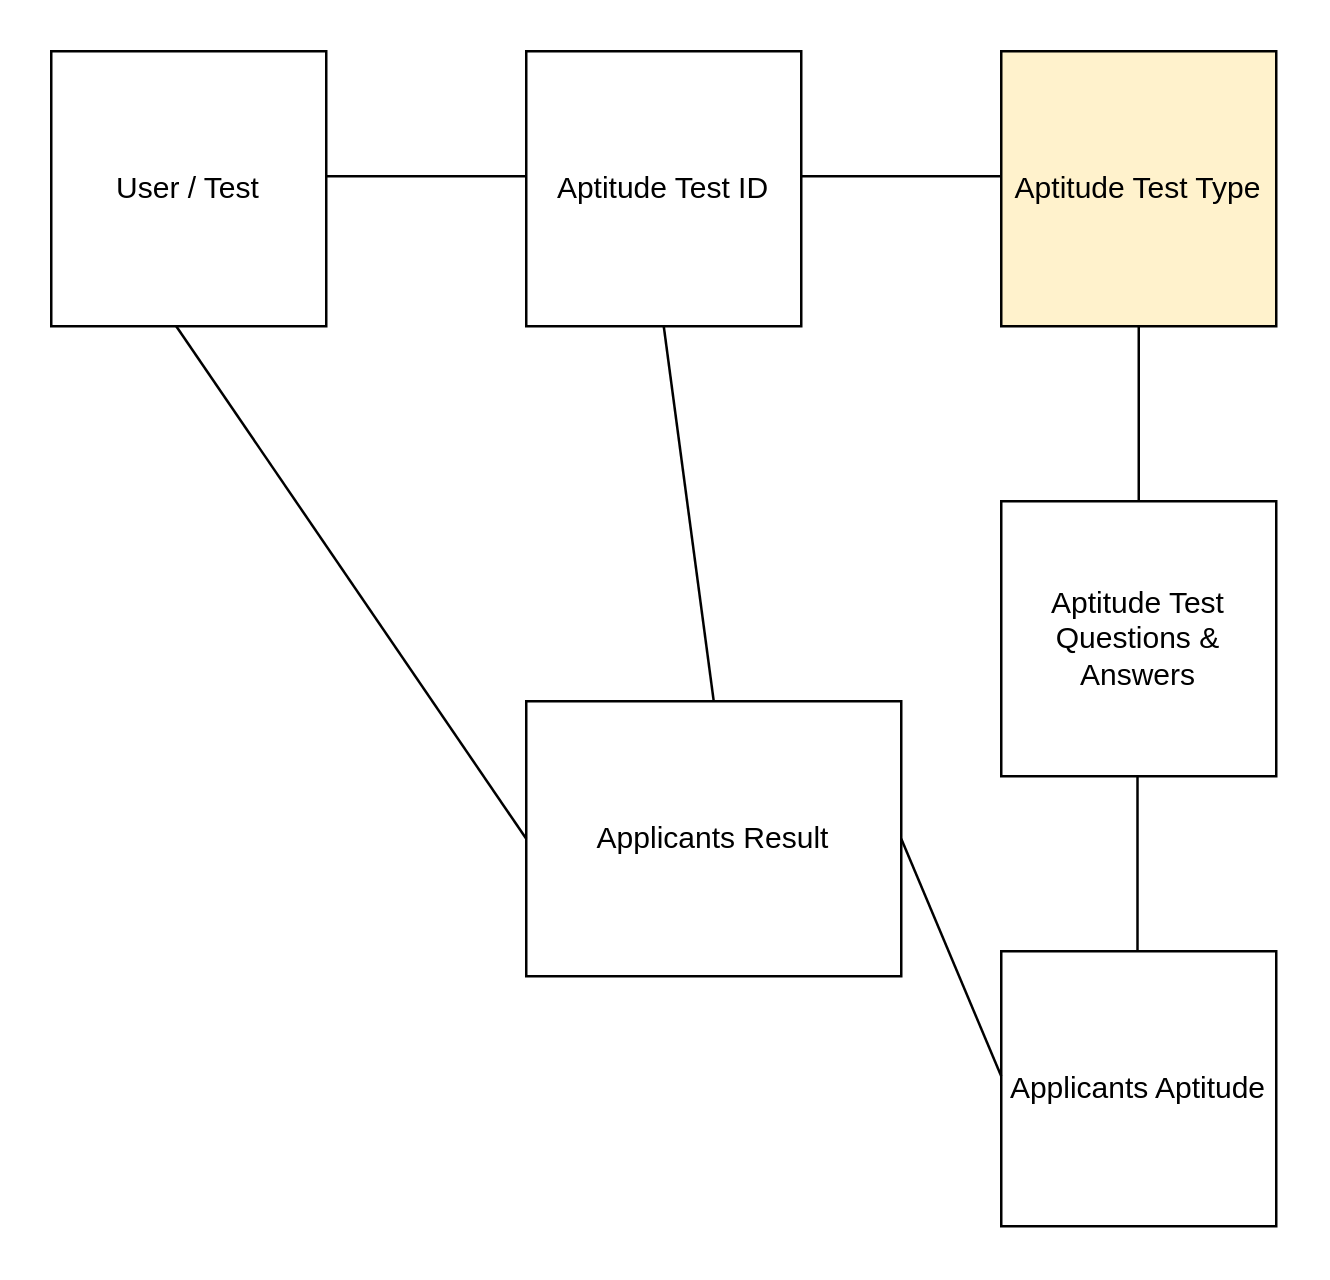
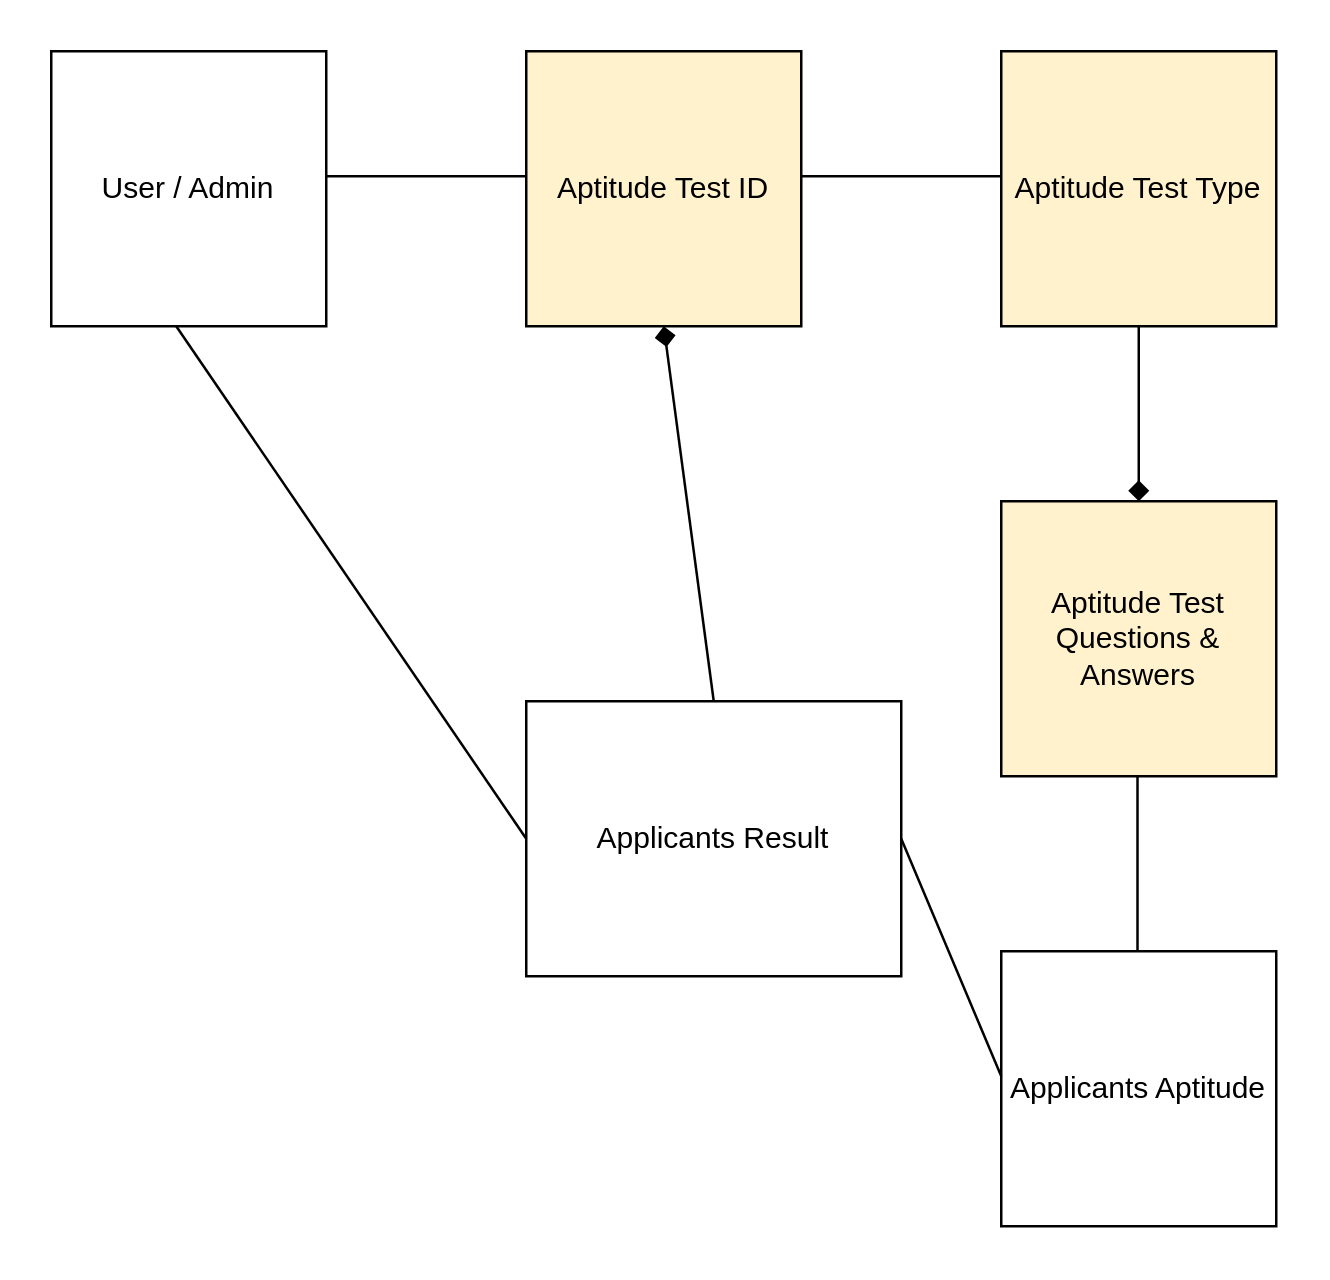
node "User / Test": label "User / Test" -> "User / Admin"
node "Aptitude Test ID": fillcolor #ffffff -> #fff2cc
edge "Aptitude Test ID" -- "Applicants Result": arrowhead none -> diamond
edge "Aptitude Test Type" -- "Aptitude Test Questions & Answers": arrowhead none -> diamond
node "Aptitude Test Questions & Answers": fillcolor #ffffff -> #fff2cc
